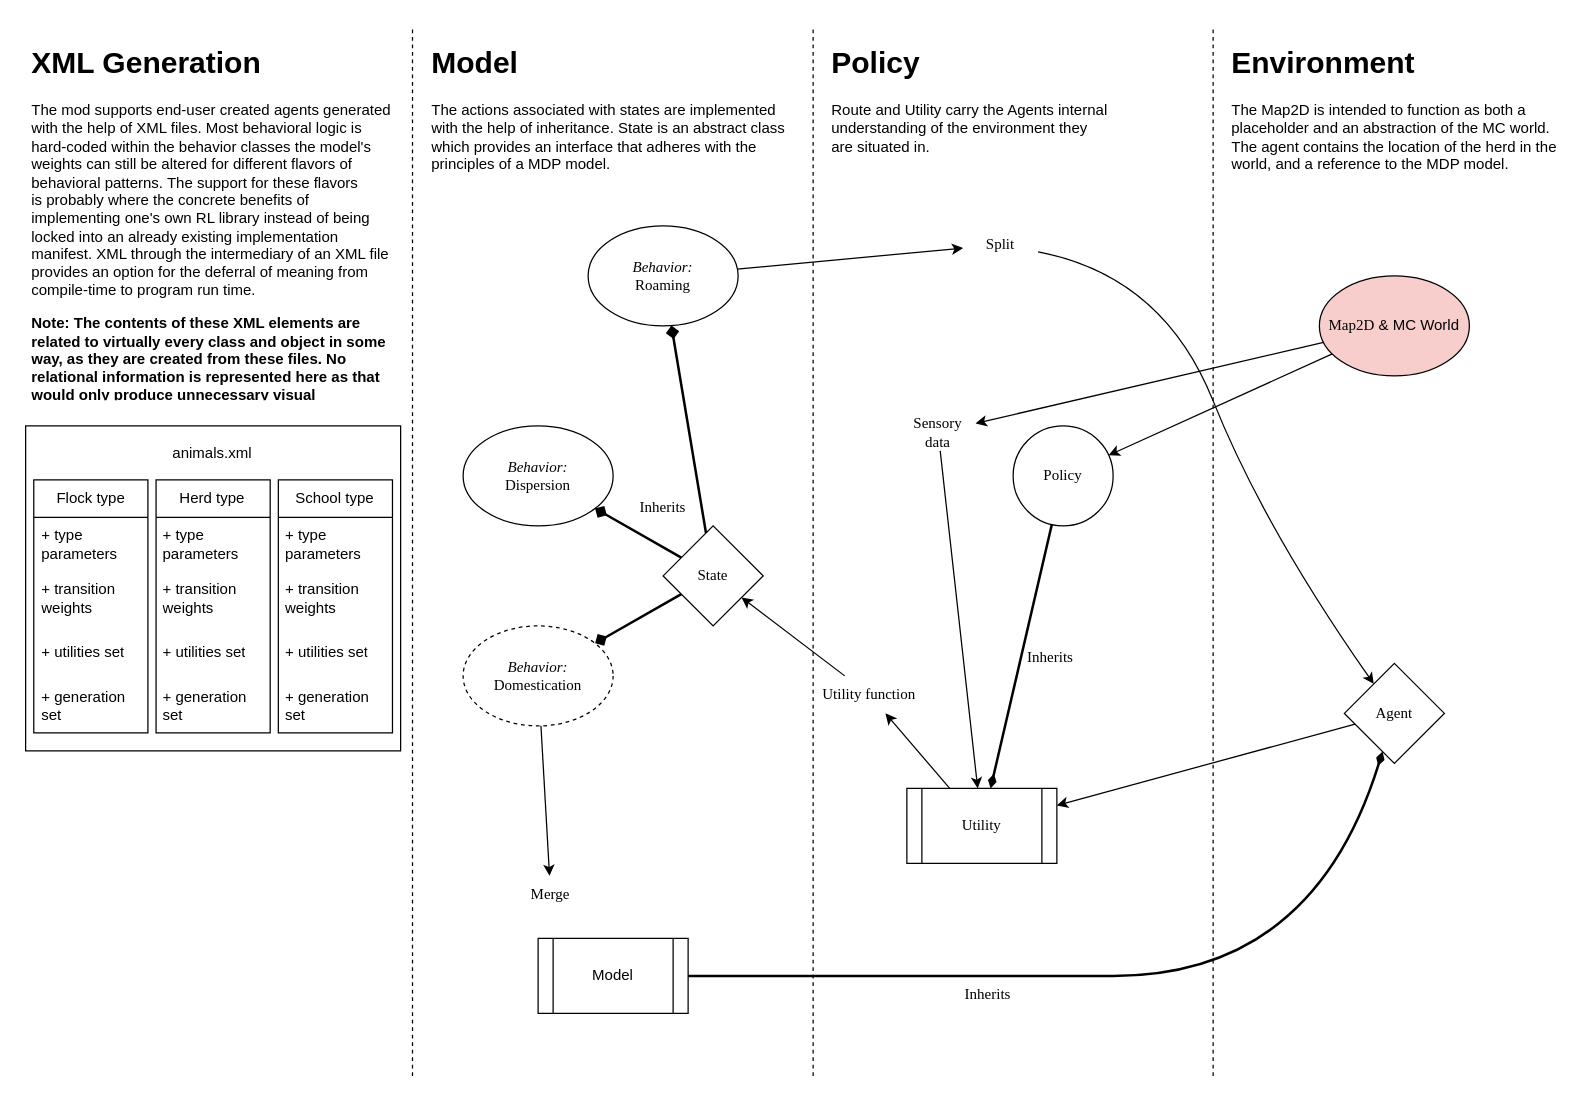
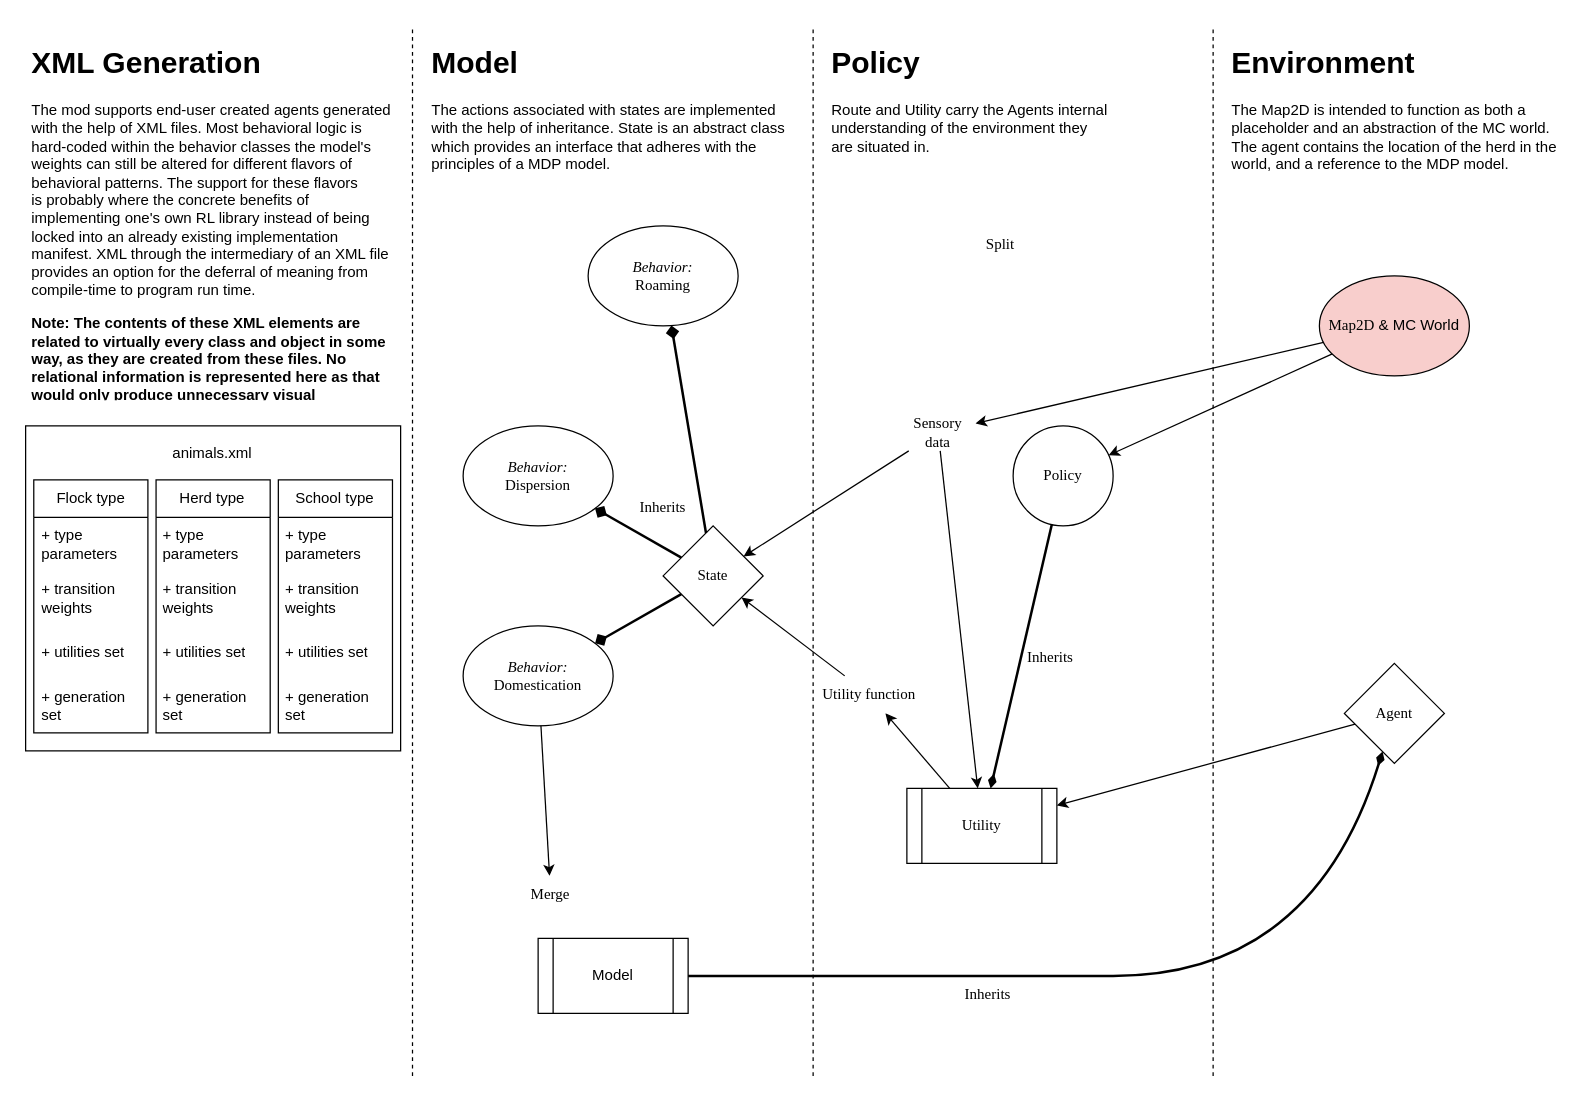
edge "Behavior: Roaming" -> "Split": removed
edge "Sensory data" -> "State": added
edge "Split" -> "Agent": removed
node "Behavior: Domestication": style dashed -> solid
